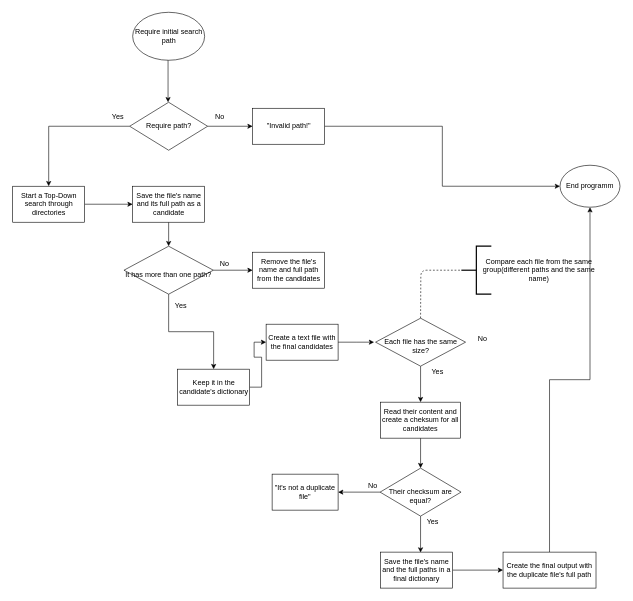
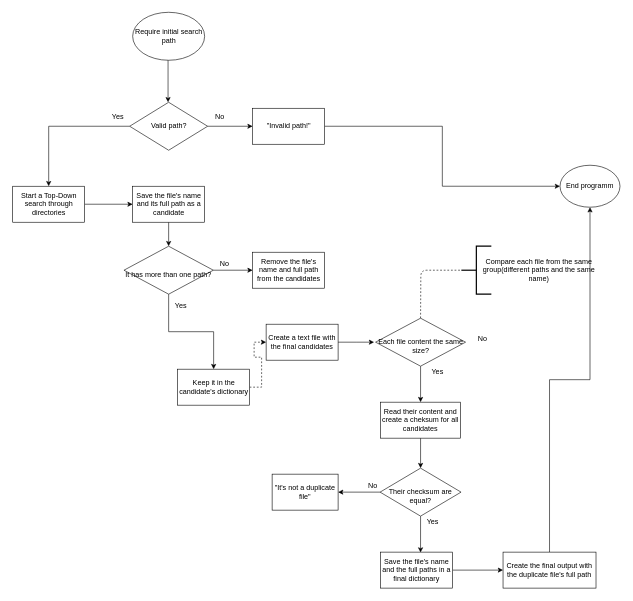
node "Require path?": label "Require path?" -> "Valid path?"
node "Each file has the same size?": label "Each file has the same size?" -> "Each file content the same size?"
edge "Keep it in the candidate's dictionary" -> "Create a text file with the final candidates": style solid -> dashed
